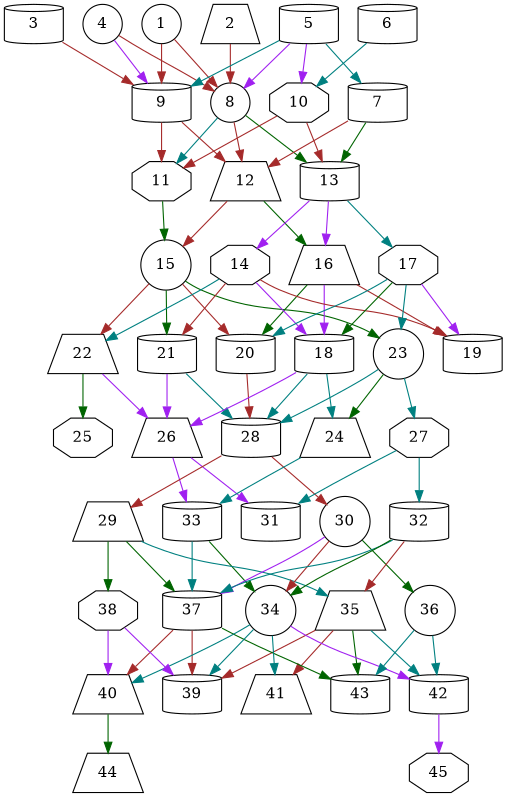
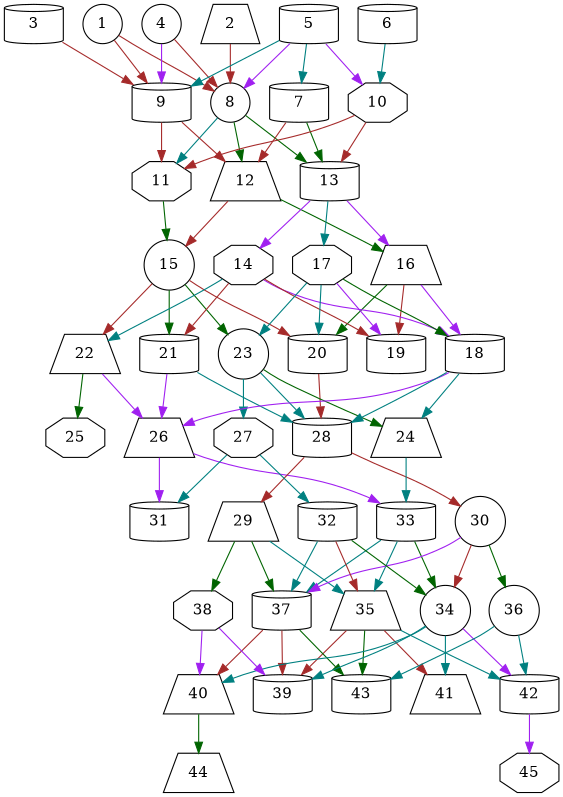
edge "8" -> "12": color brown -> darkgreen
edge "33" -> "35": added
